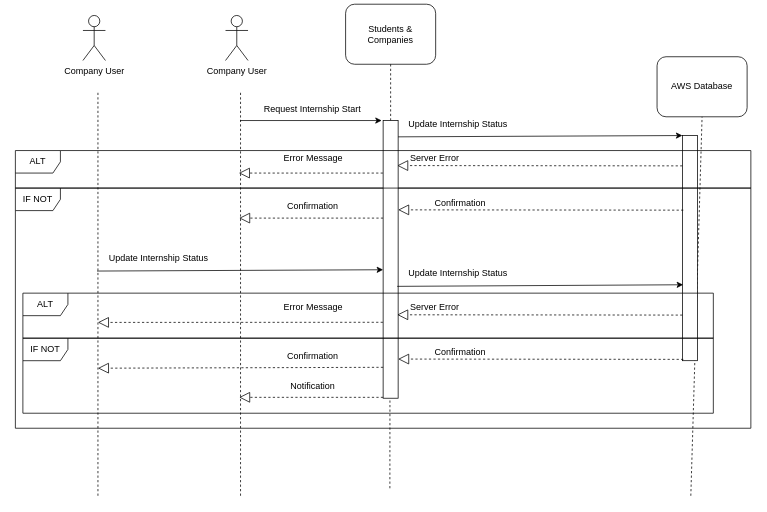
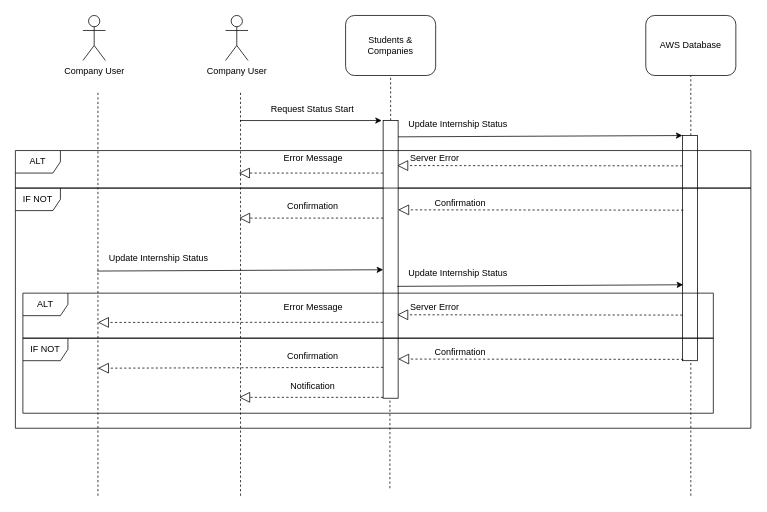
node "Students & Companies": moved (390, 34) -> (390, 45)
node "AWS Database": moved (702, 87) -> (690, 45)
node "Request Internship Start": label "Request Internship Start" -> "Request Status Start"
